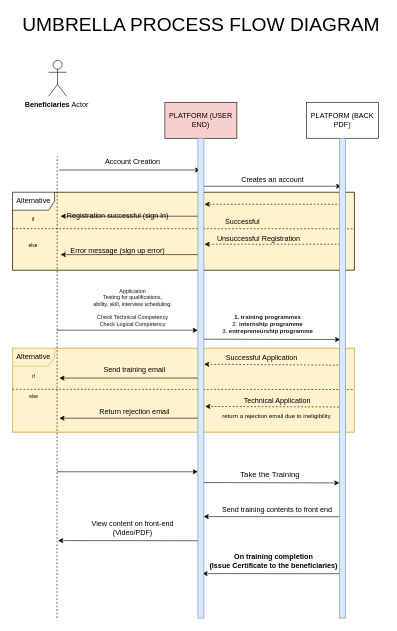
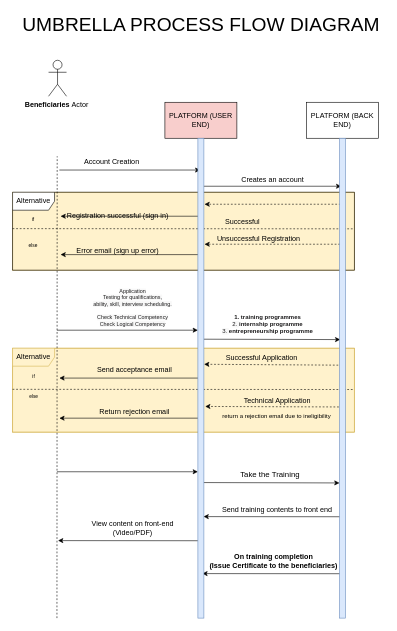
node "PLATFORM (BACK PDF)": label "PLATFORM (BACK PDF)" -> "PLATFORM (BACK END)"
node "Account Creation": moved (132, 162) -> (111, 162)
node "Error message (sign up error)": label "Error message (sign up error)" -> "Error email (sign up error)"
node "Send training email": label "Send training email" -> "Send acceptance email"
